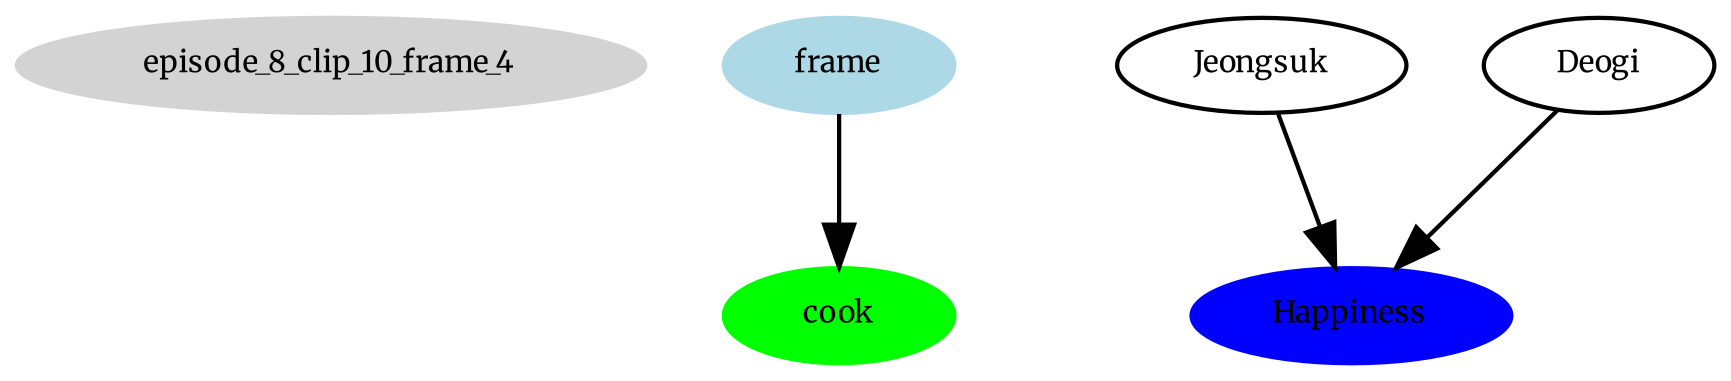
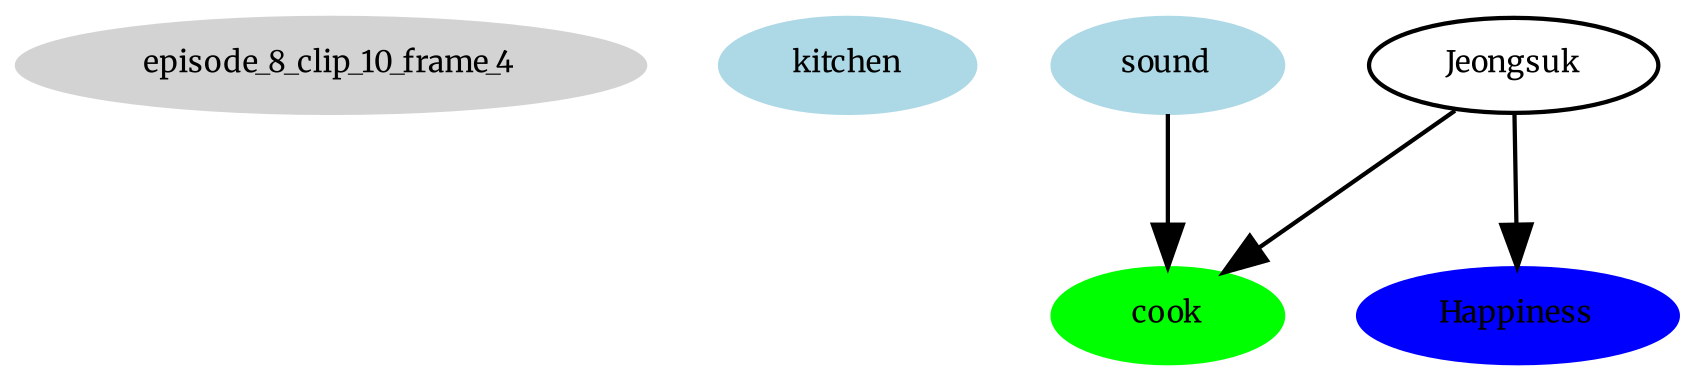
node "frame": label "frame" -> "sound"
node "kitchen": added
node "Deogi": removed
edge "Jeongsuk" -> "cook": added
